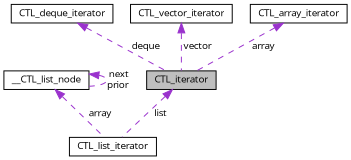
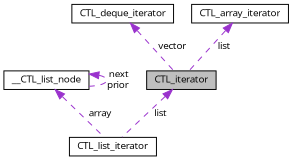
node "CTL_vector_iterator": removed
edge "CTL_iterator" -> "CTL_deque_iterator": label " deque" -> " vector"
edge "CTL_iterator" -> "CTL_array_iterator": label " array" -> " list"
